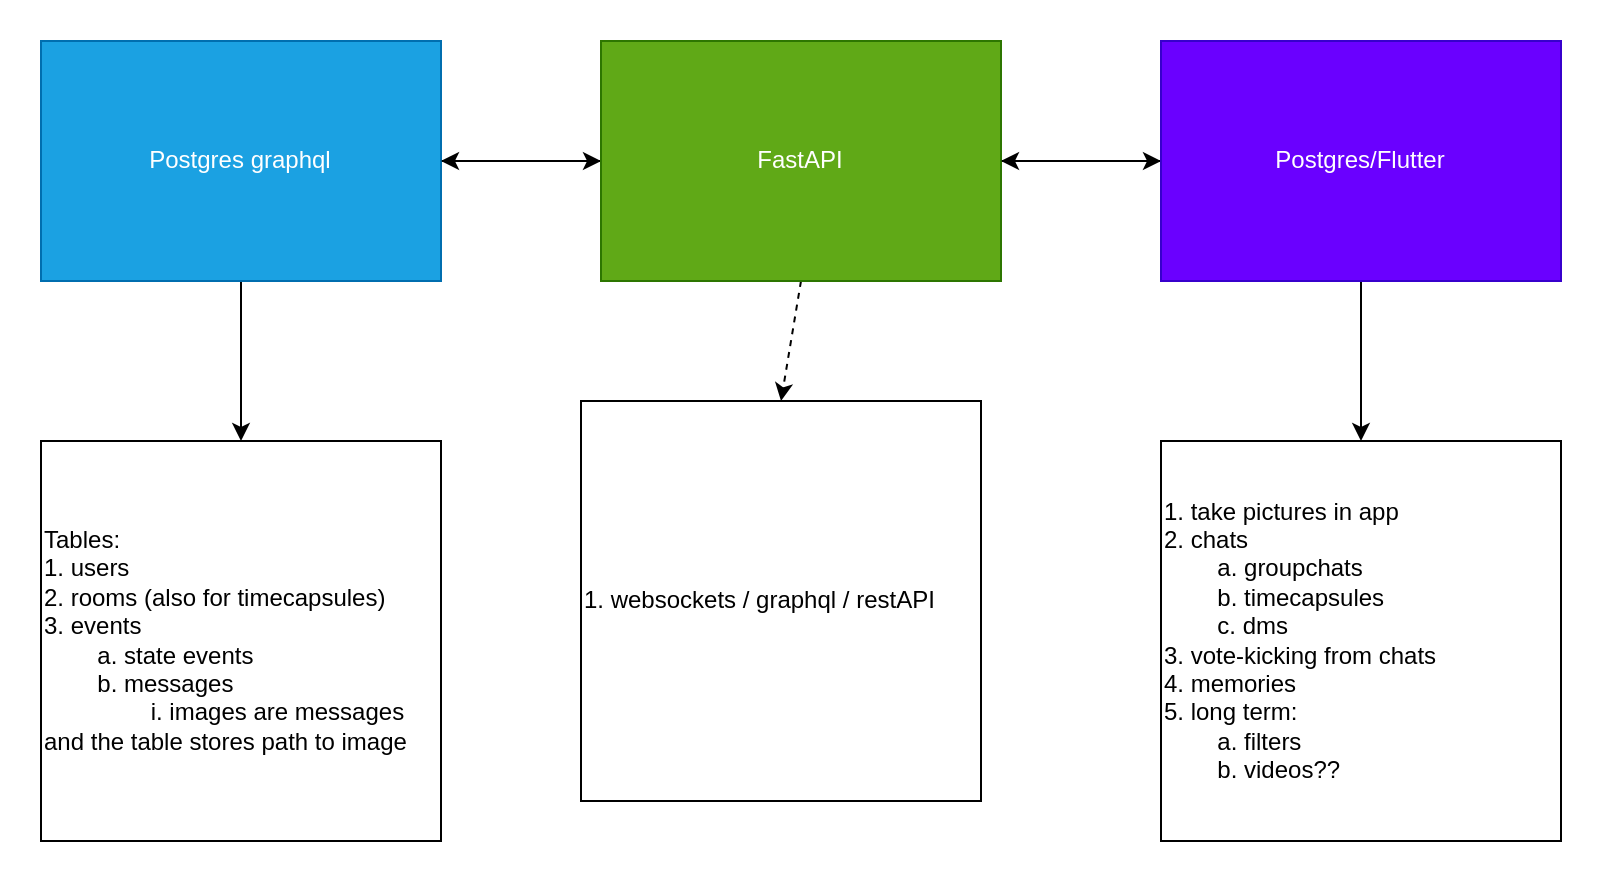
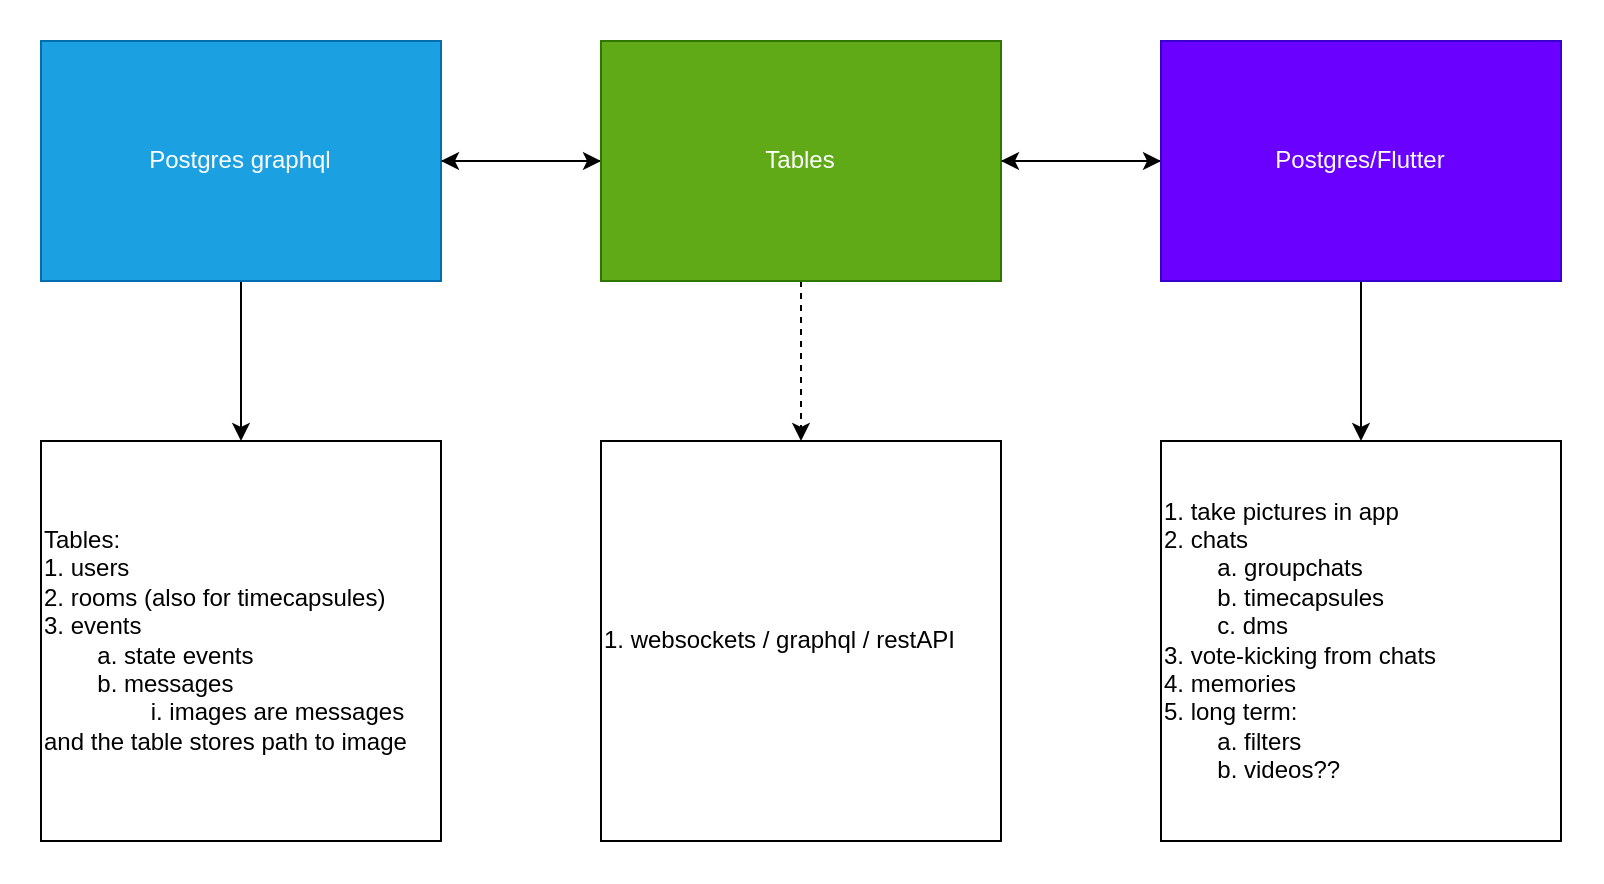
node "FastAPI": label "FastAPI" -> "Tables"
node "1. websockets / graphql / restAPI": moved (781, 601) -> (801, 641)
